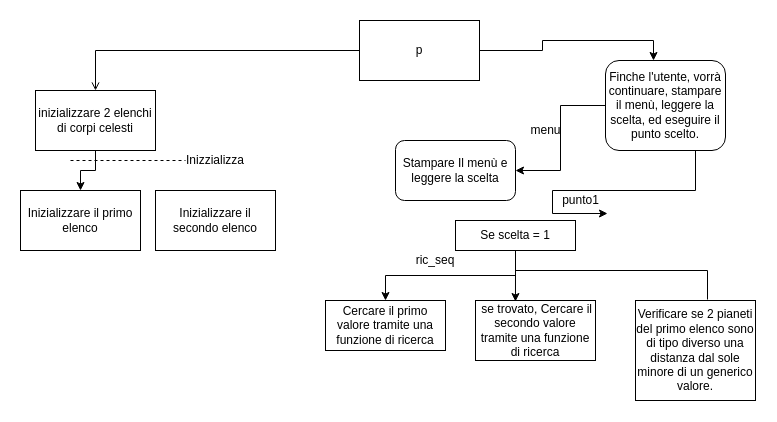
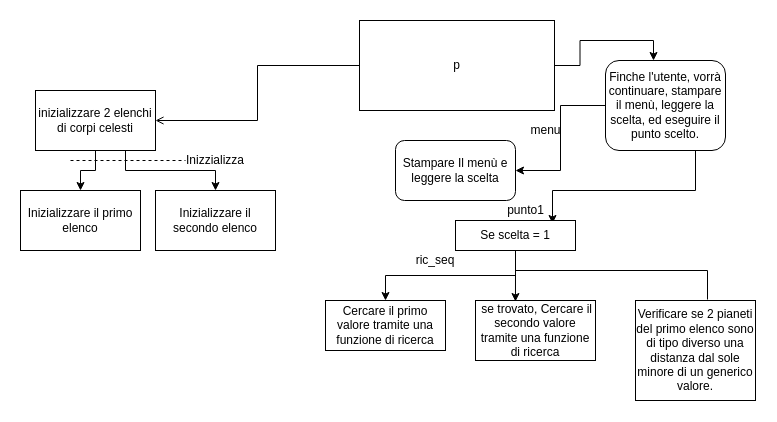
node "p": size 120x60 -> 195x90
edge "inizializzare 2 elenchi di corpi celesti" -> "Inizializzare il secondo elenco": added
node "punto1": moved (581, 201) -> (526, 211)
